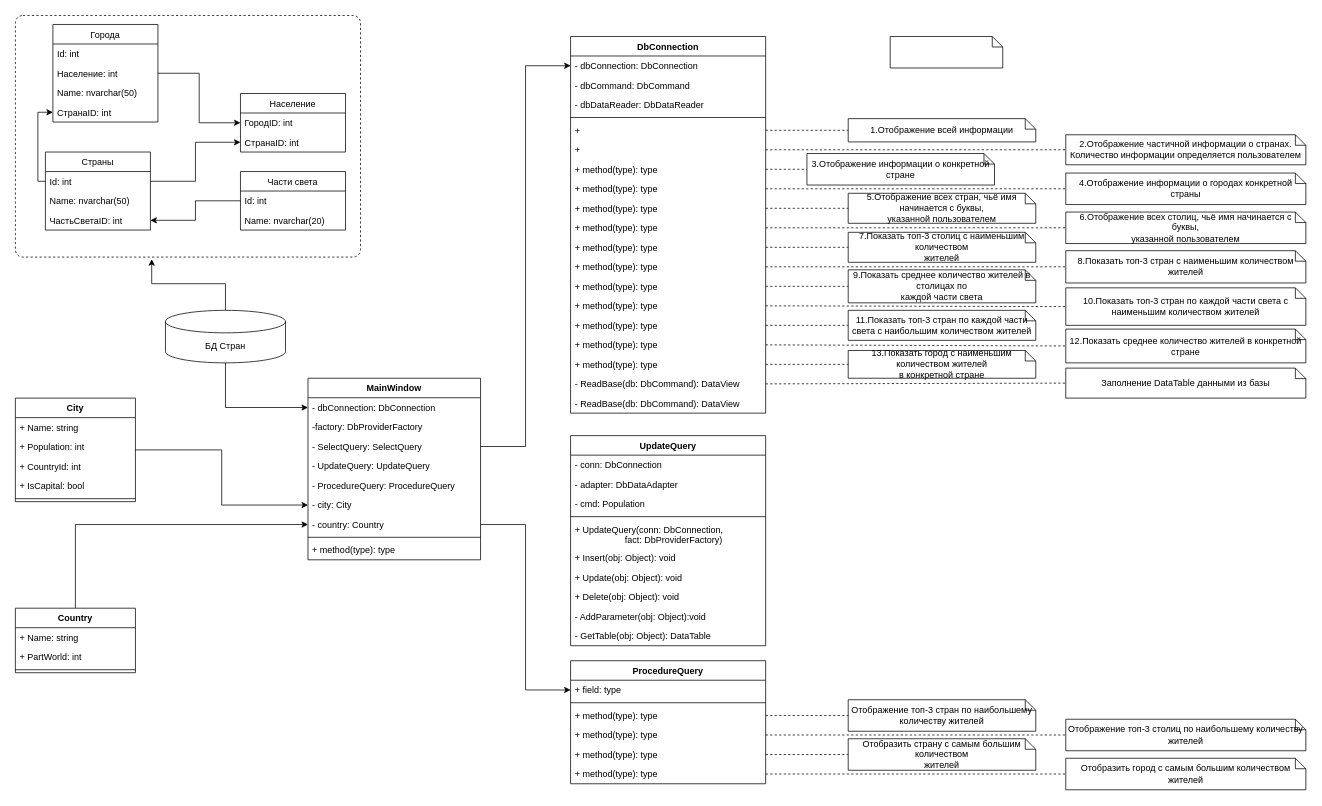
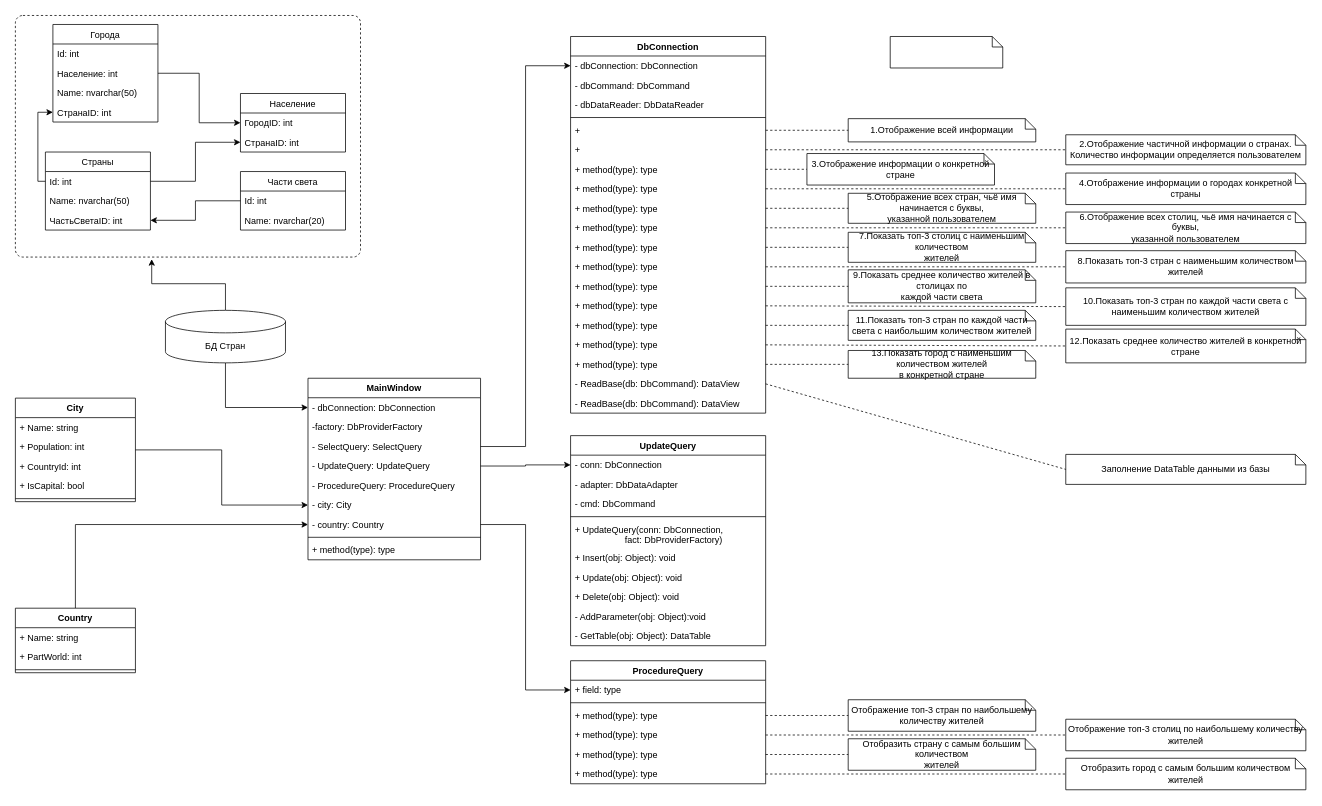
node "Заполнение DataTable данными из базы": moved (1185, 383) -> (1185, 469)
edge "- UpdateQuery: UpdateQuery" -> "- conn: DbConnection": added
node "- cmd: Population": label "- cmd: Population" -> "- cmd: DbCommand"
